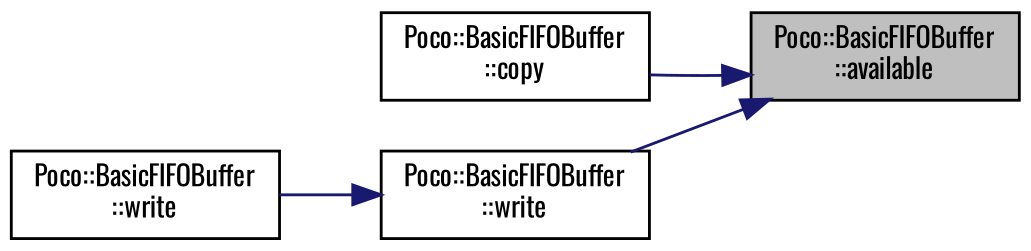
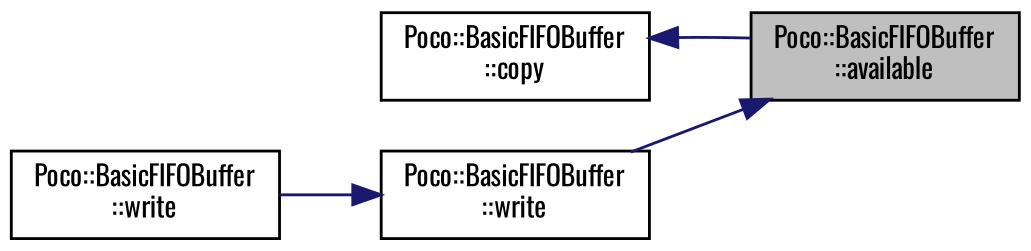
edge "Poco::BasicFIFOBuffer ::copy" -> "Poco::BasicFIFOBuffer ::available": reversed
